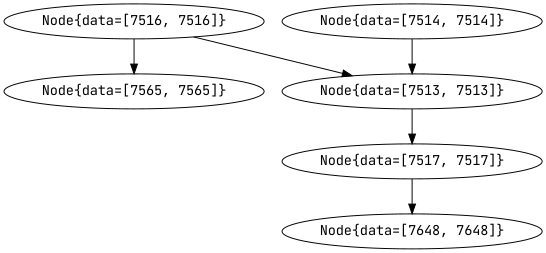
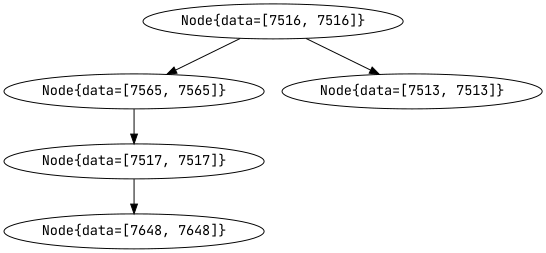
node "Node{data=[7514, 7514]}": removed
edge "Node{data=[7513, 7513]}" -> "Node{data=[7517, 7517]}": now "Node{data=[7565, 7565]}" -> "Node{data=[7517, 7517]}"
